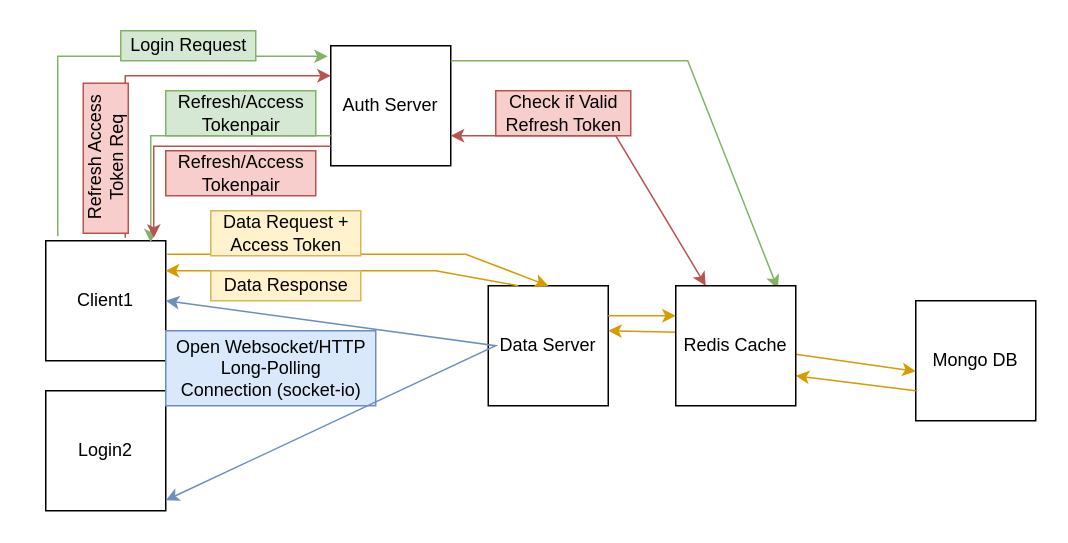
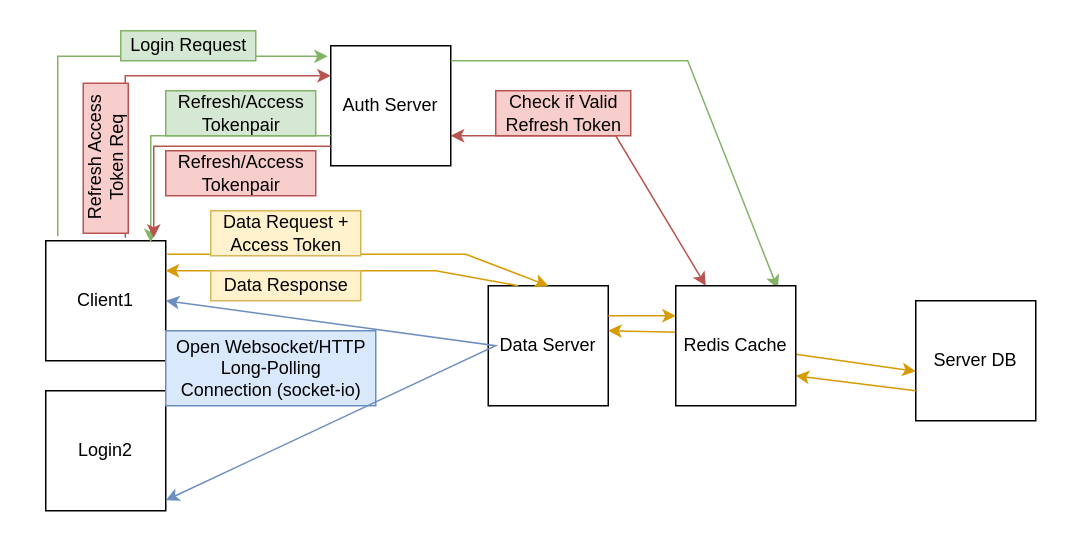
node "Mongo DB": label "Mongo DB" -> "Server DB"
